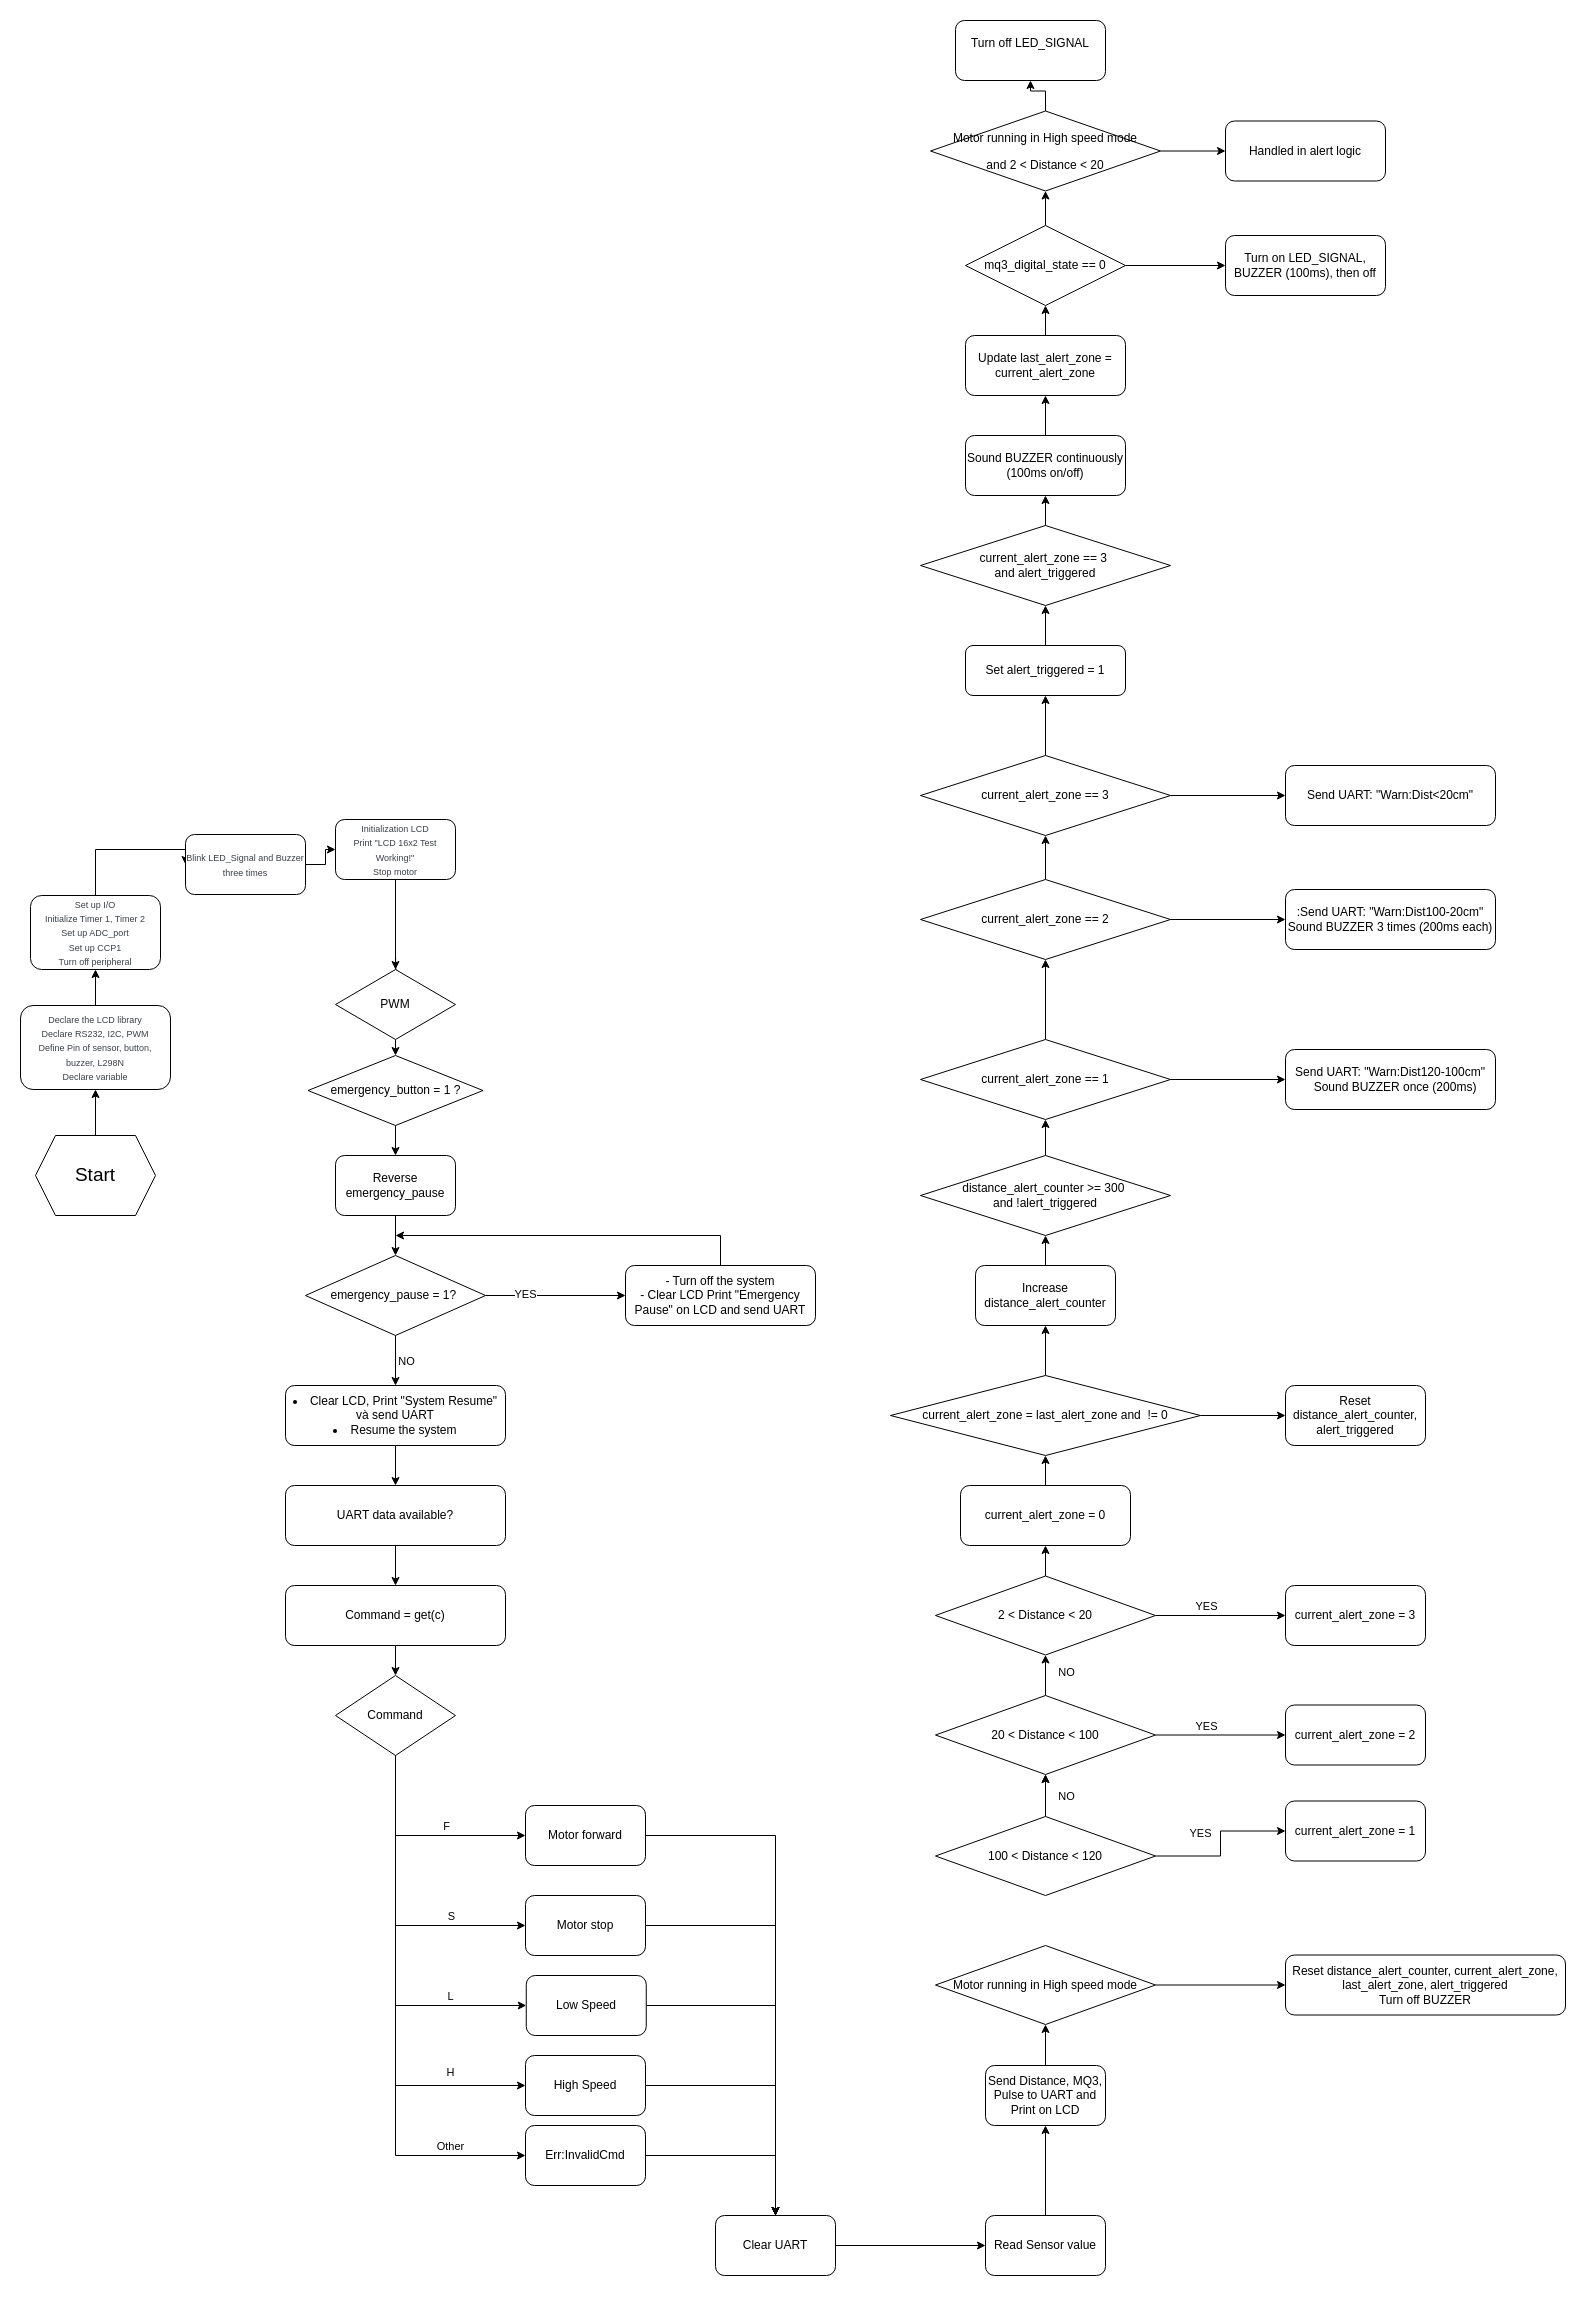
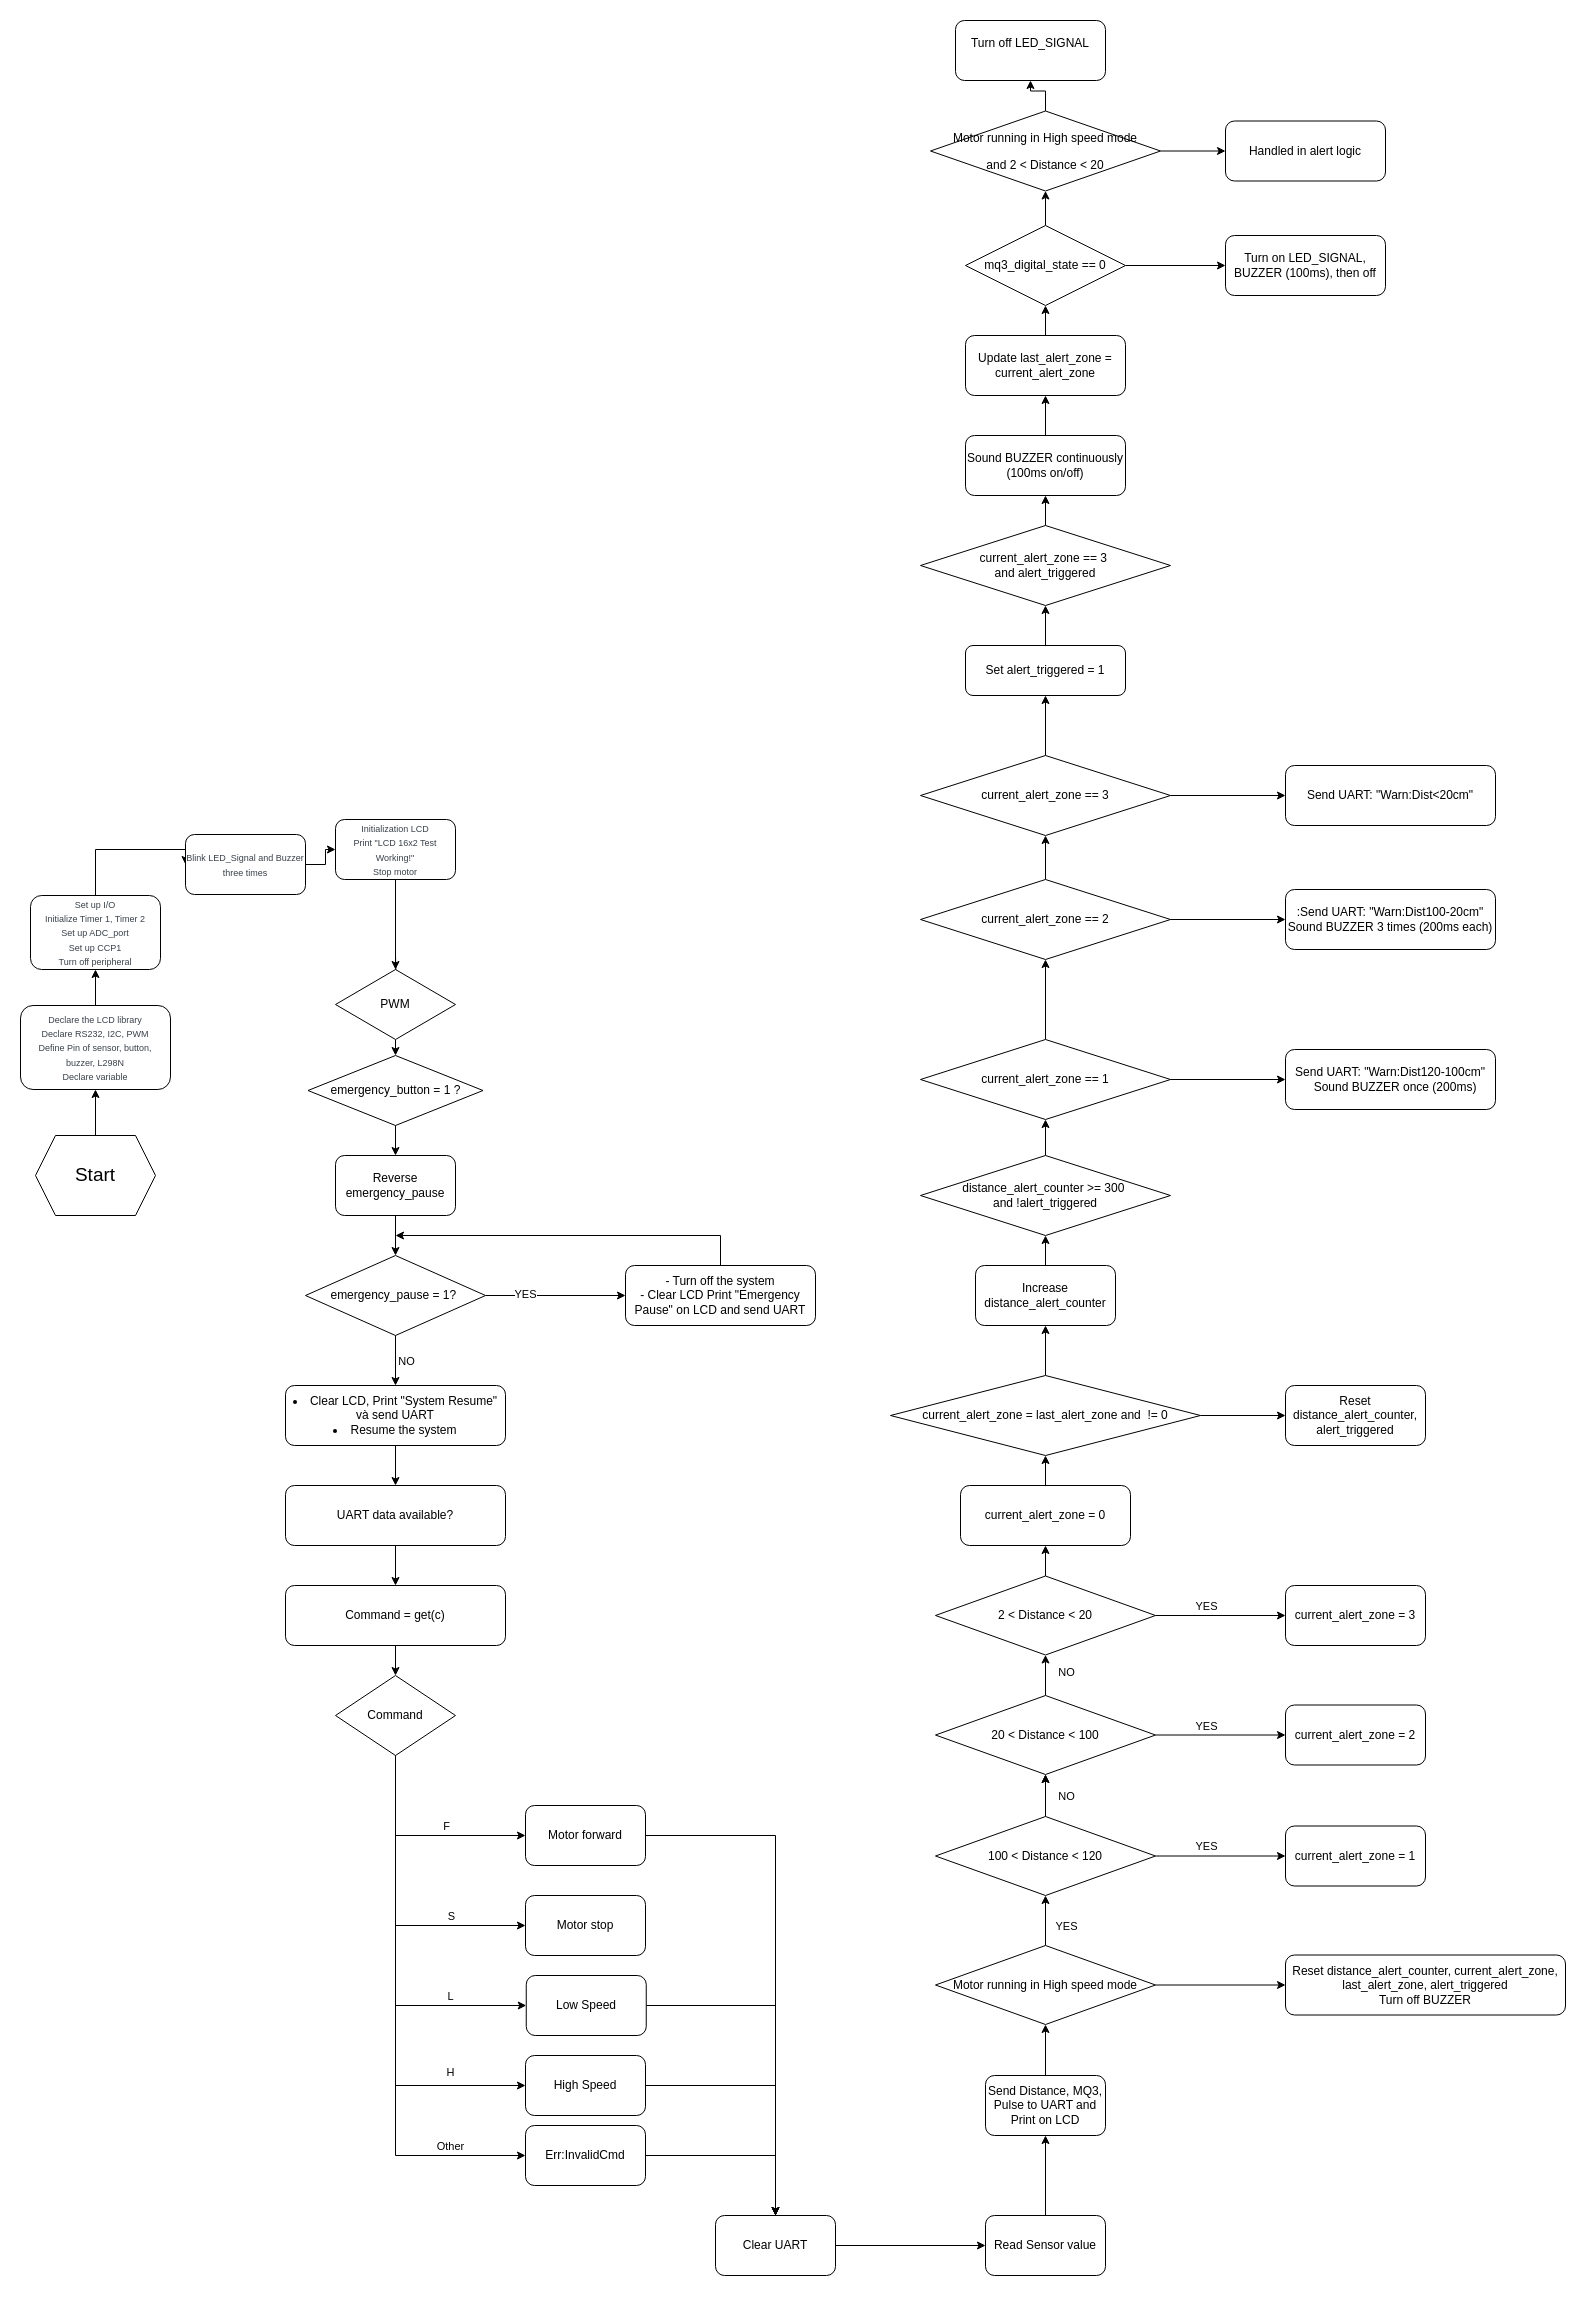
node "current_alert_zone = 1": moved (1356, 1831) -> (1356, 1856)
edge "Motor running in High speed mode" -> "100 < Distance < 120": added, label "YES"
edge "Motor stop" -> "Clear UART": removed
node "Send Distance, MQ3, Pulse to UART and Print on LCD": moved (1046, 2096) -> (1046, 2106)
